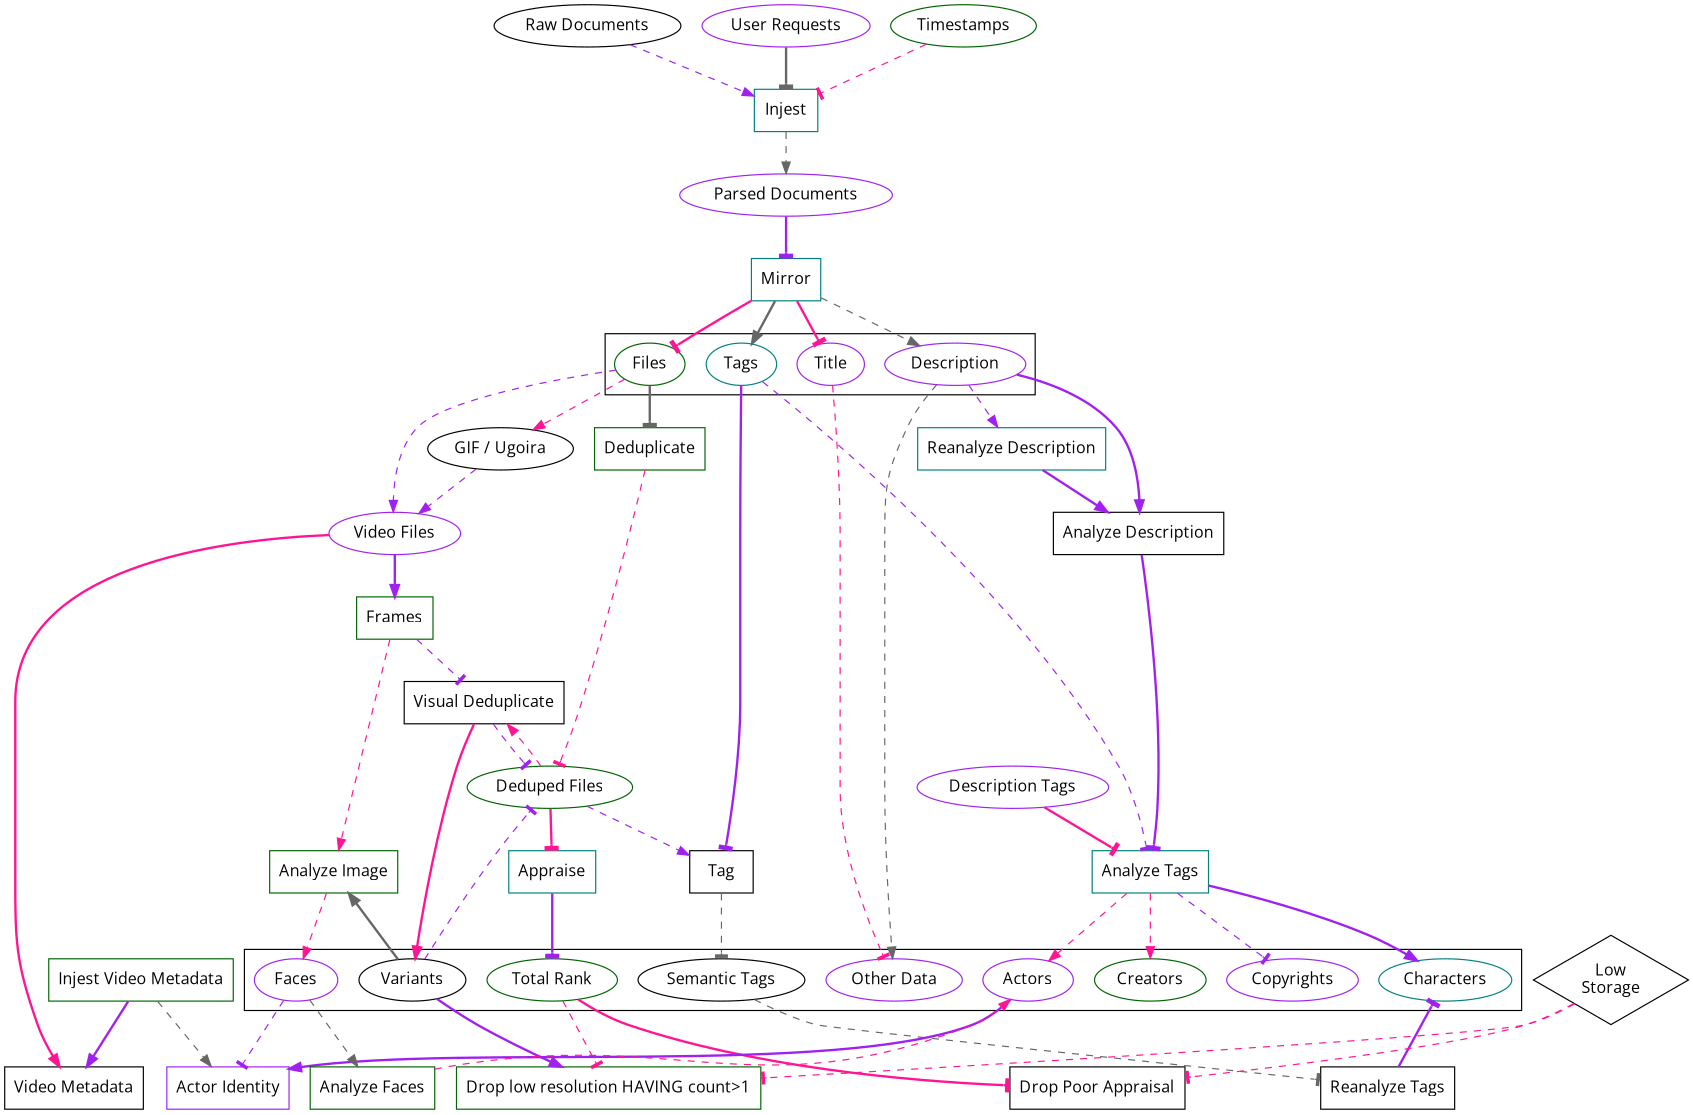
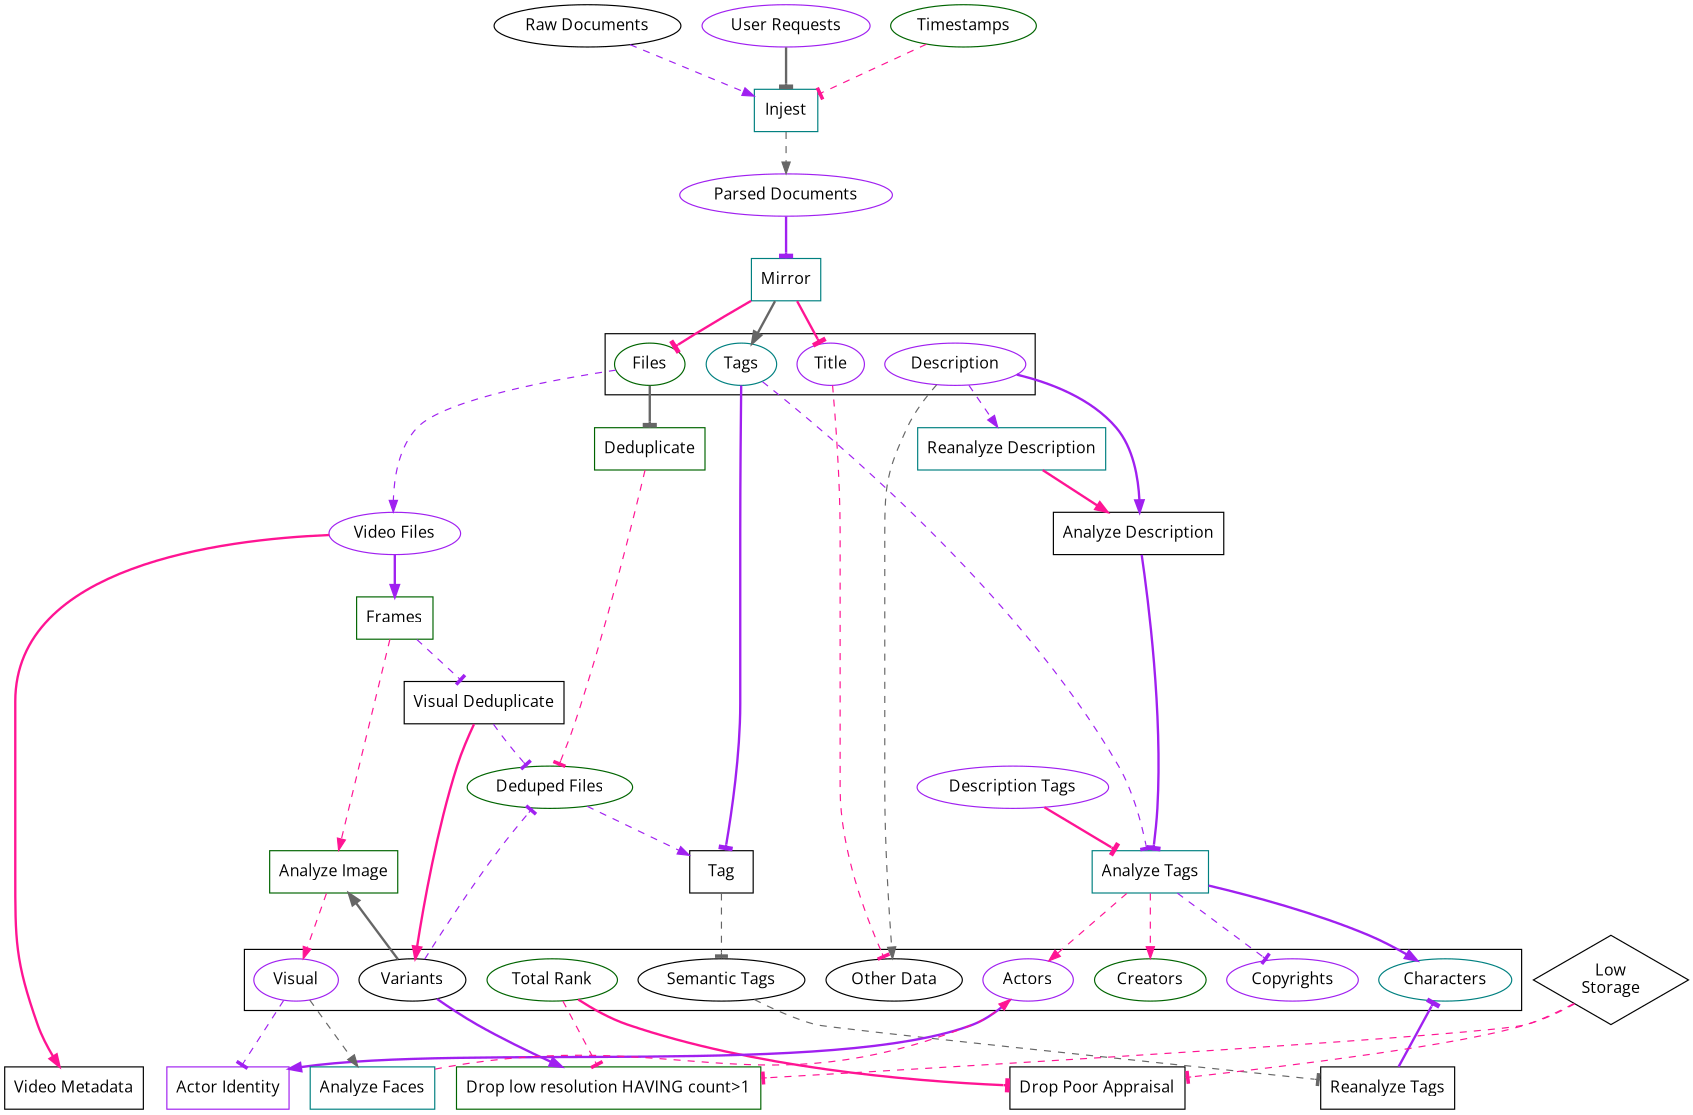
edge "Mirror" -> "Description": removed
node "GIF / Ugoira": removed
edge "Reanalyze Description" -> "Analyze Description": color purple -> deeppink
edge "Deduped Files" -> "Visual Deduplicate": removed
node "Appraise": removed
node "Injest Video Metadata": removed
node "Faces": label "Faces" -> "Visual"
node "Other Data": color purple -> black
node "Analyze Faces": color darkgreen -> teal
